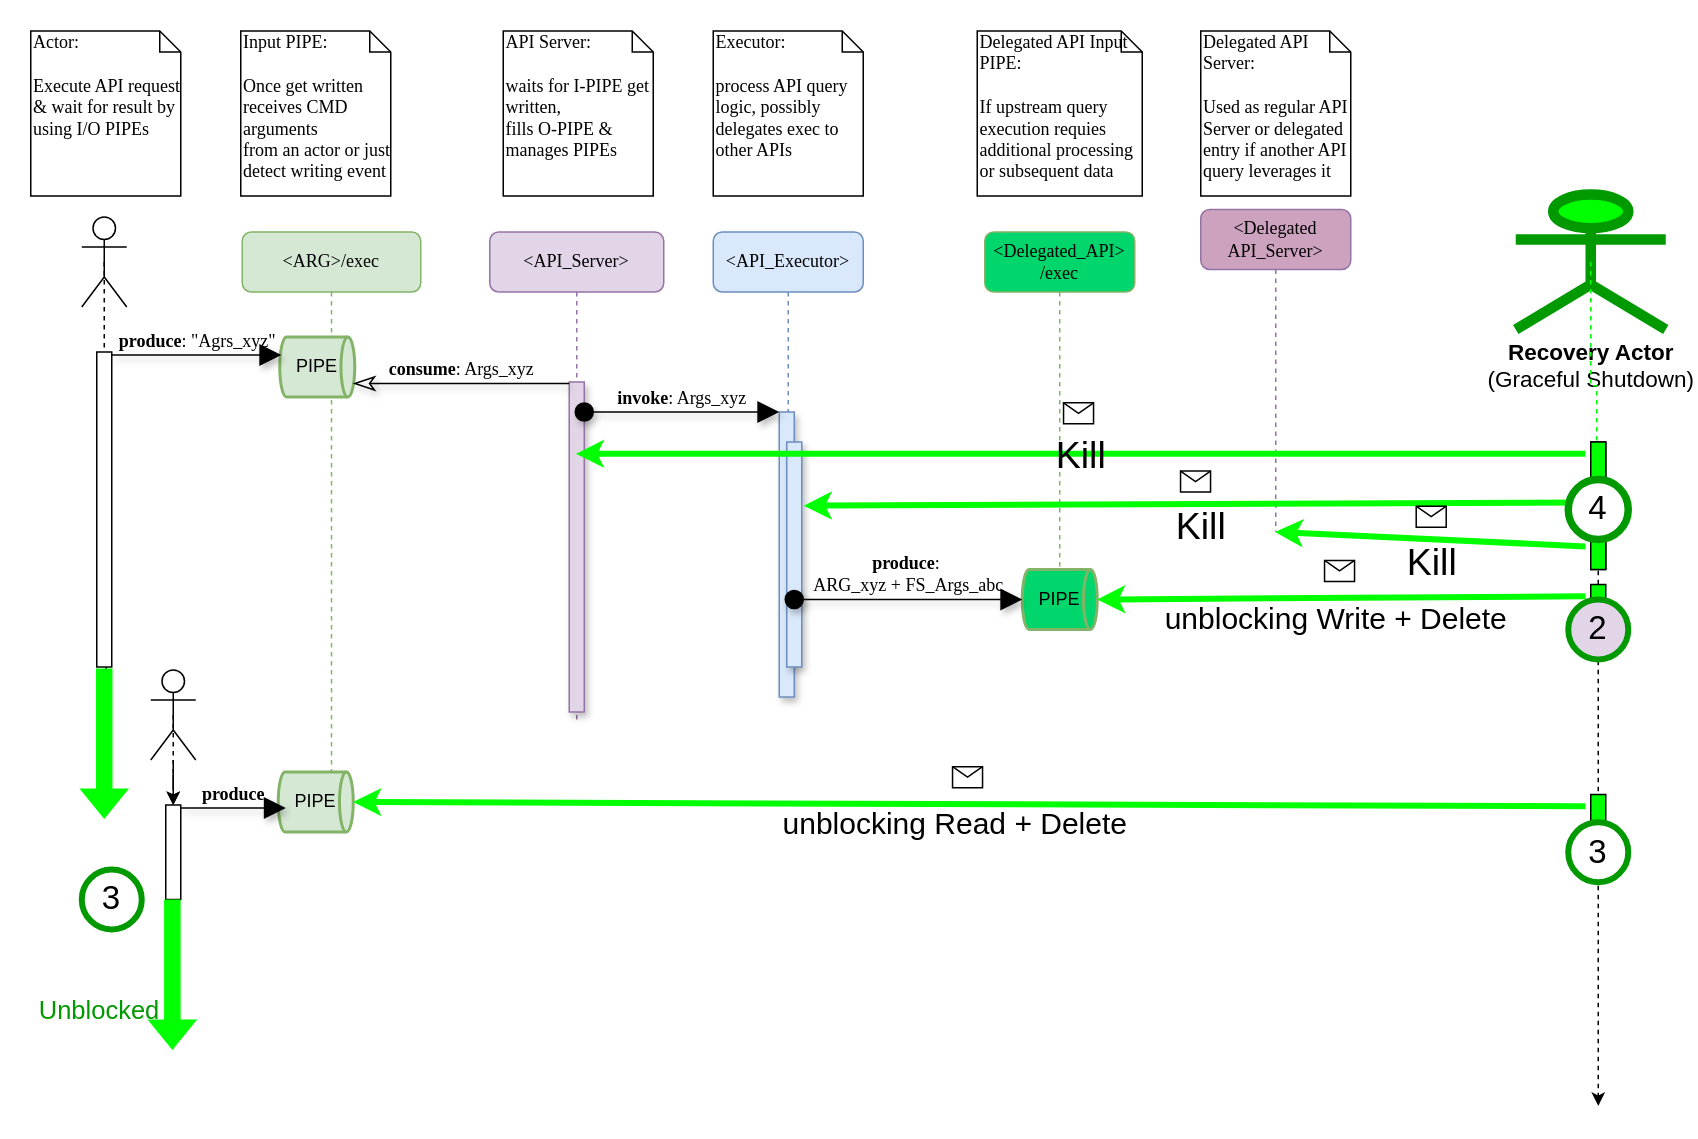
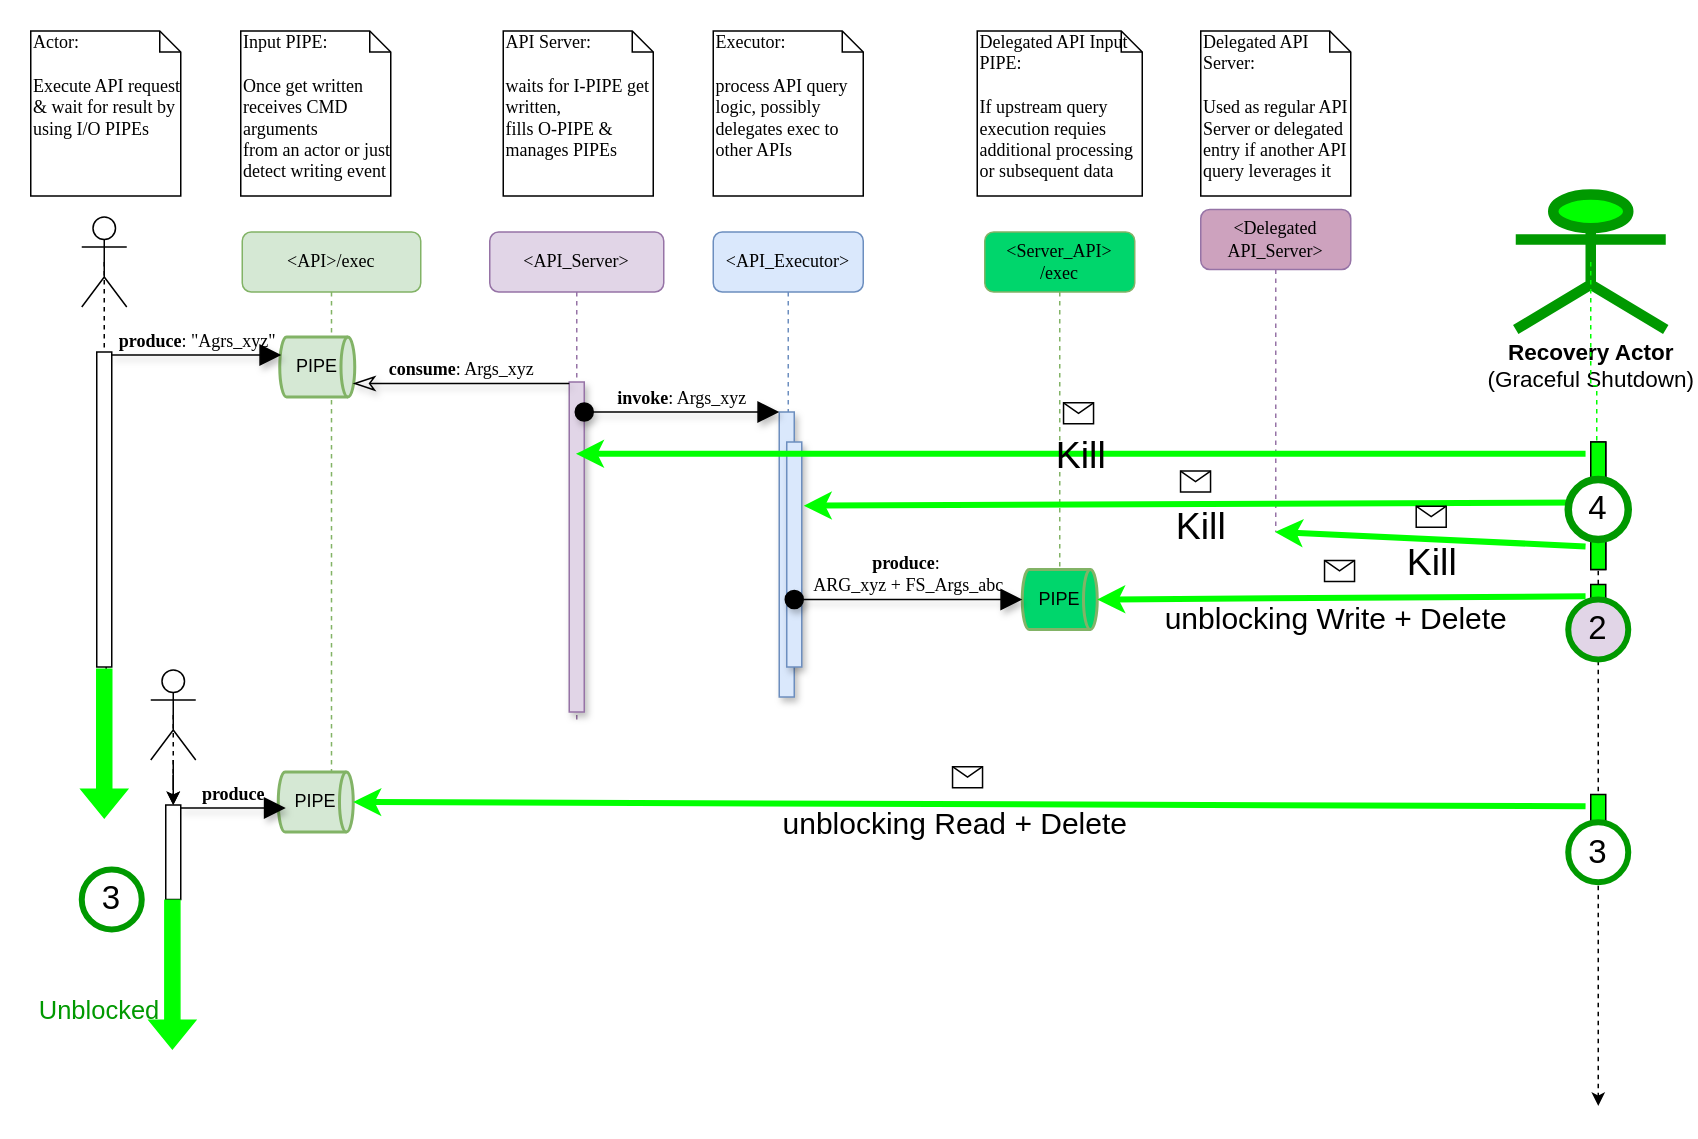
node "<ARG>/exec": label "<ARG>/exec" -> "<API>/exec"
node "<Delegated_API> /exec": label "<Delegated_API> /exec" -> "<Server_API> /exec"
